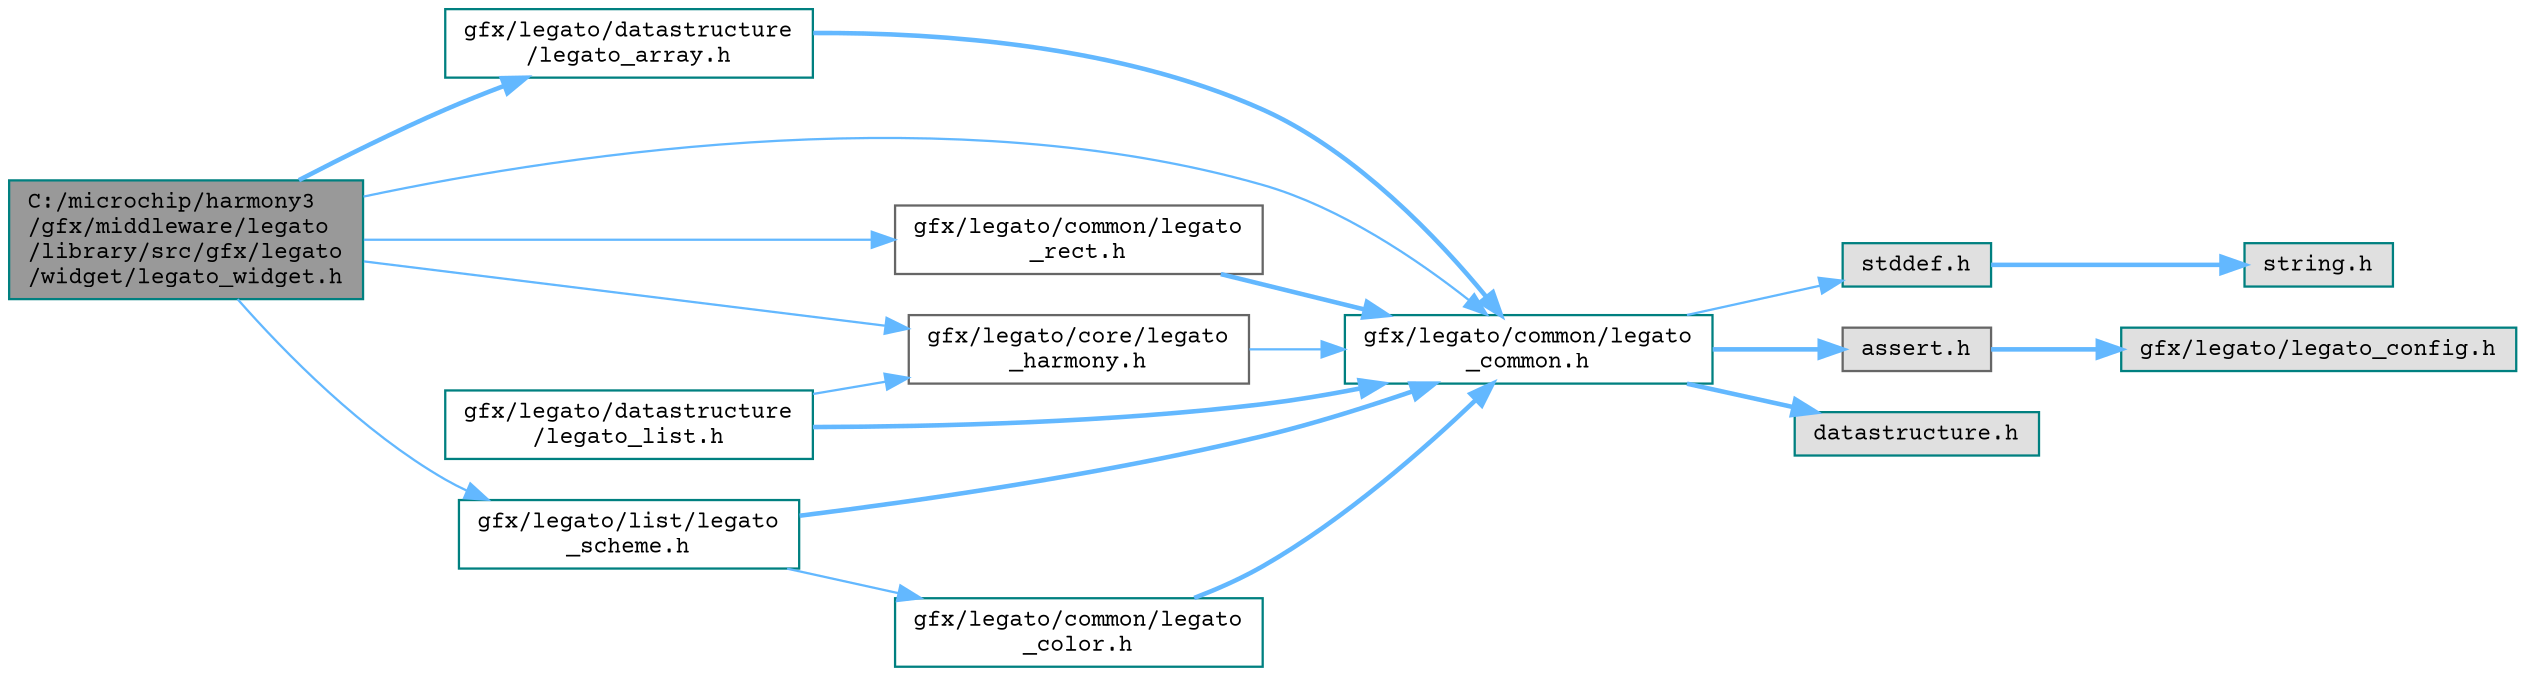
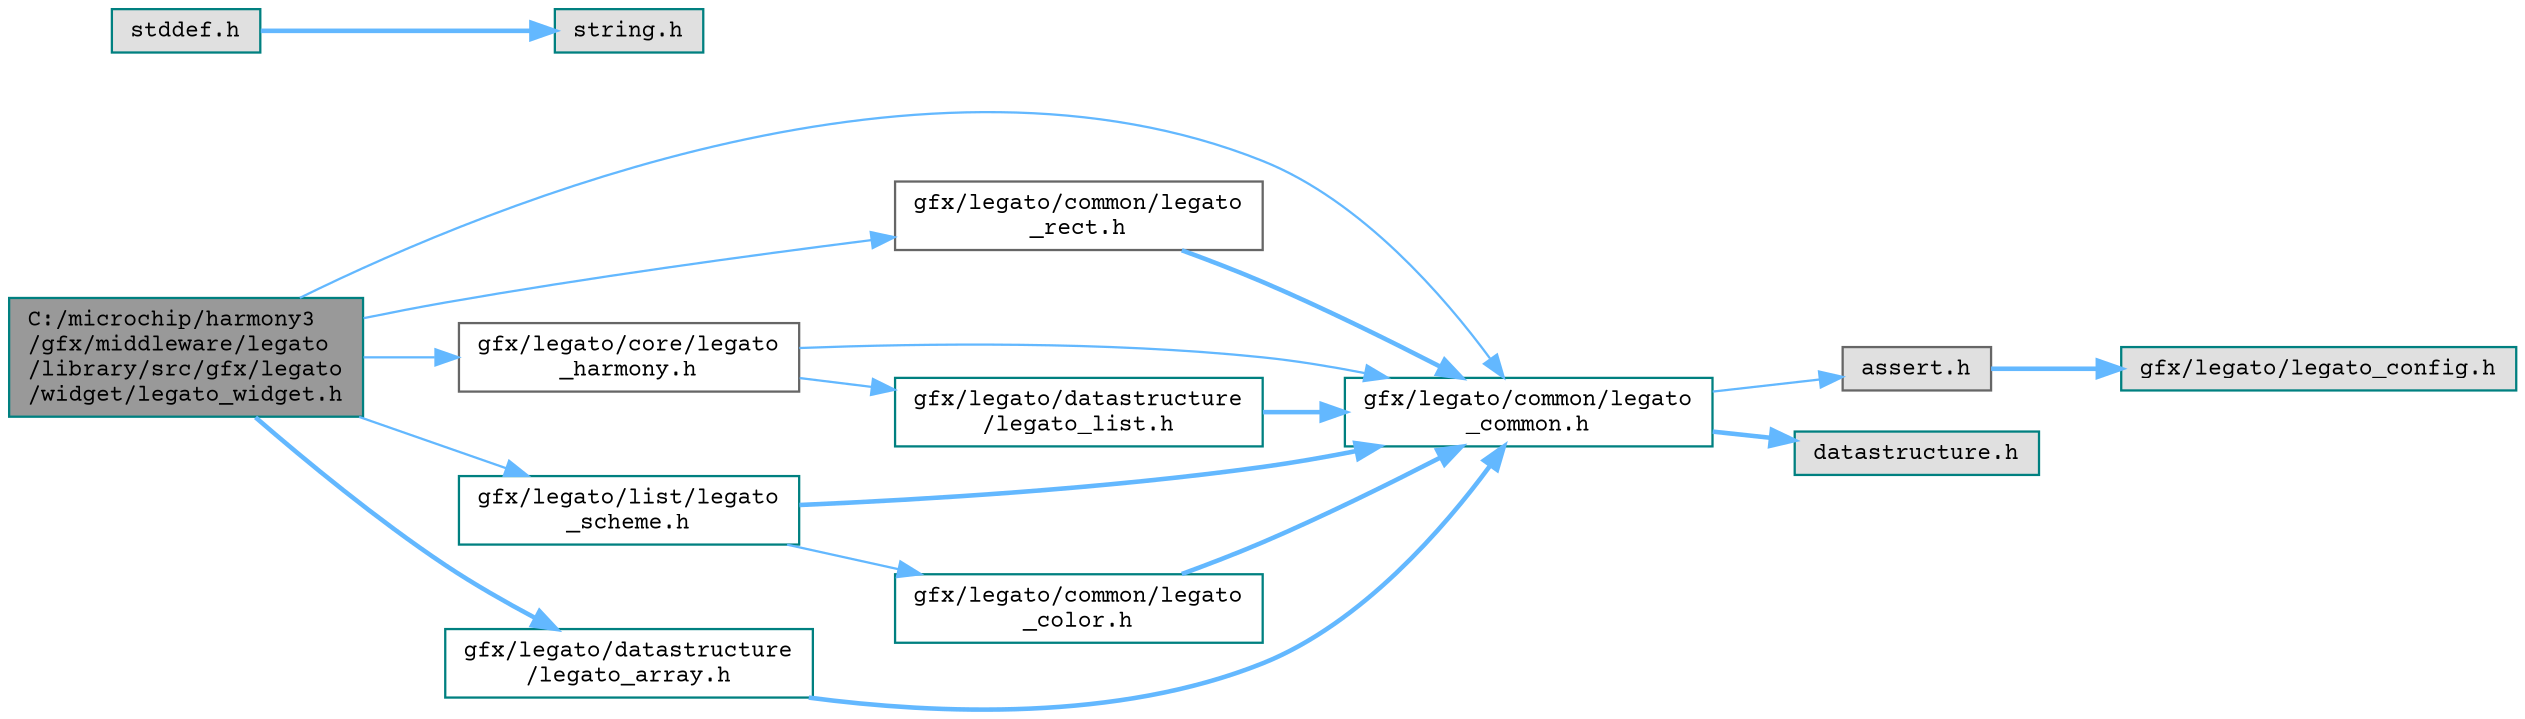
edge "gfx/legato/common/legato _common.h" -> "stddef.h": removed
edge "gfx/legato/common/legato _common.h" -> "assert.h": style bold -> solid
edge "gfx/legato/datastructure /legato_list.h" -> "gfx/legato/core/legato _harmony.h": reversed
